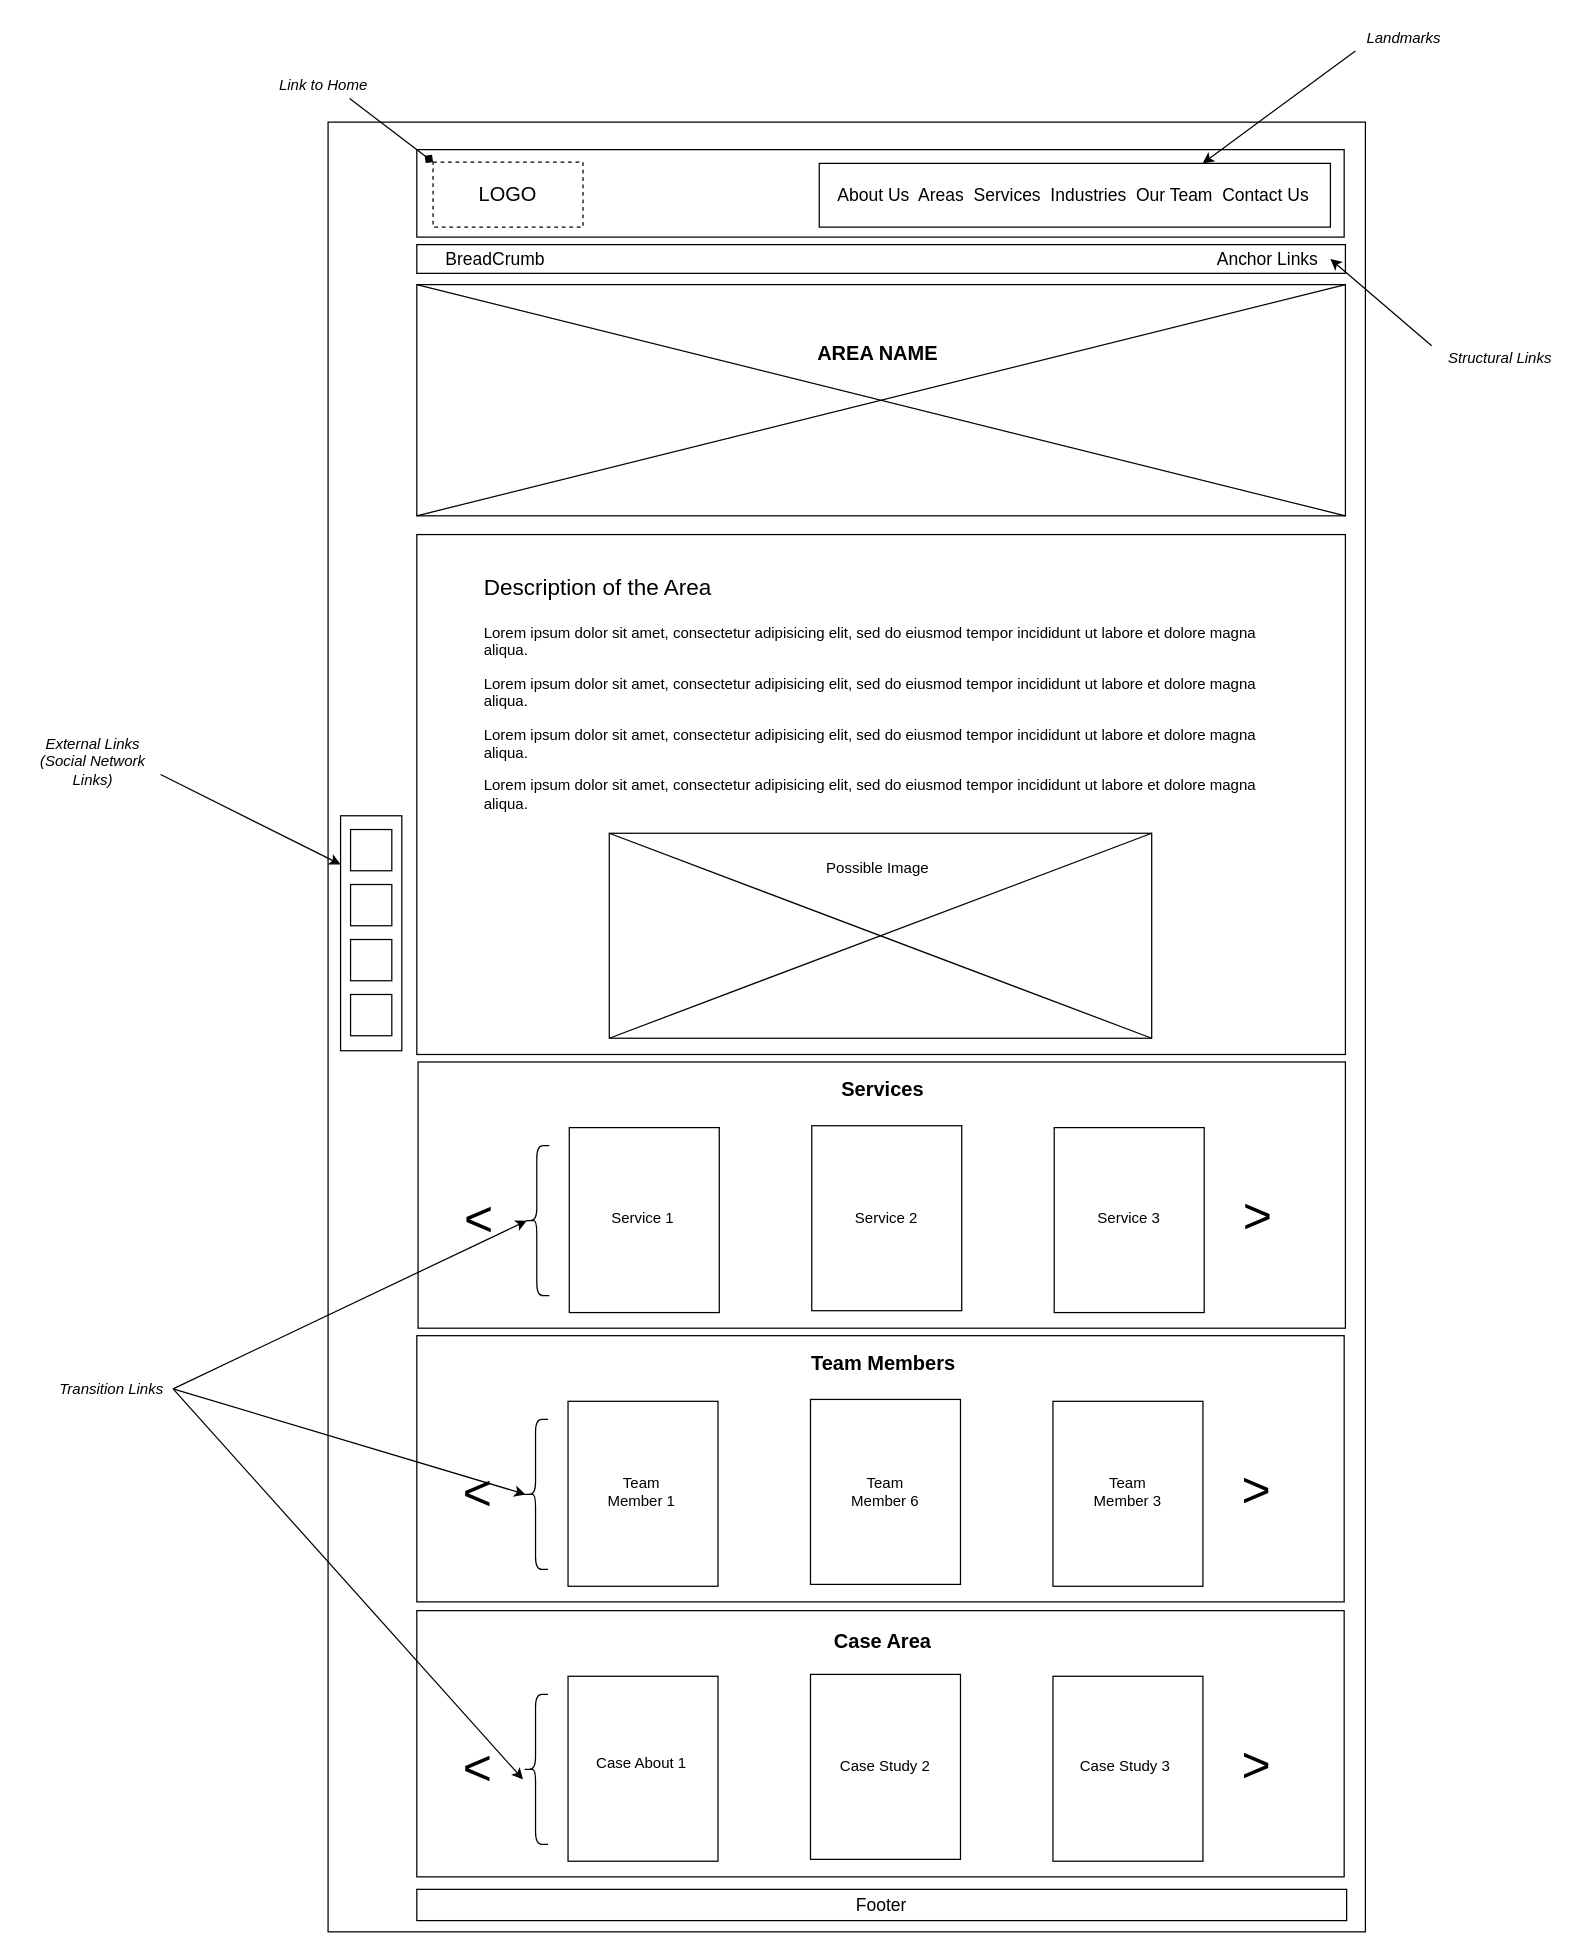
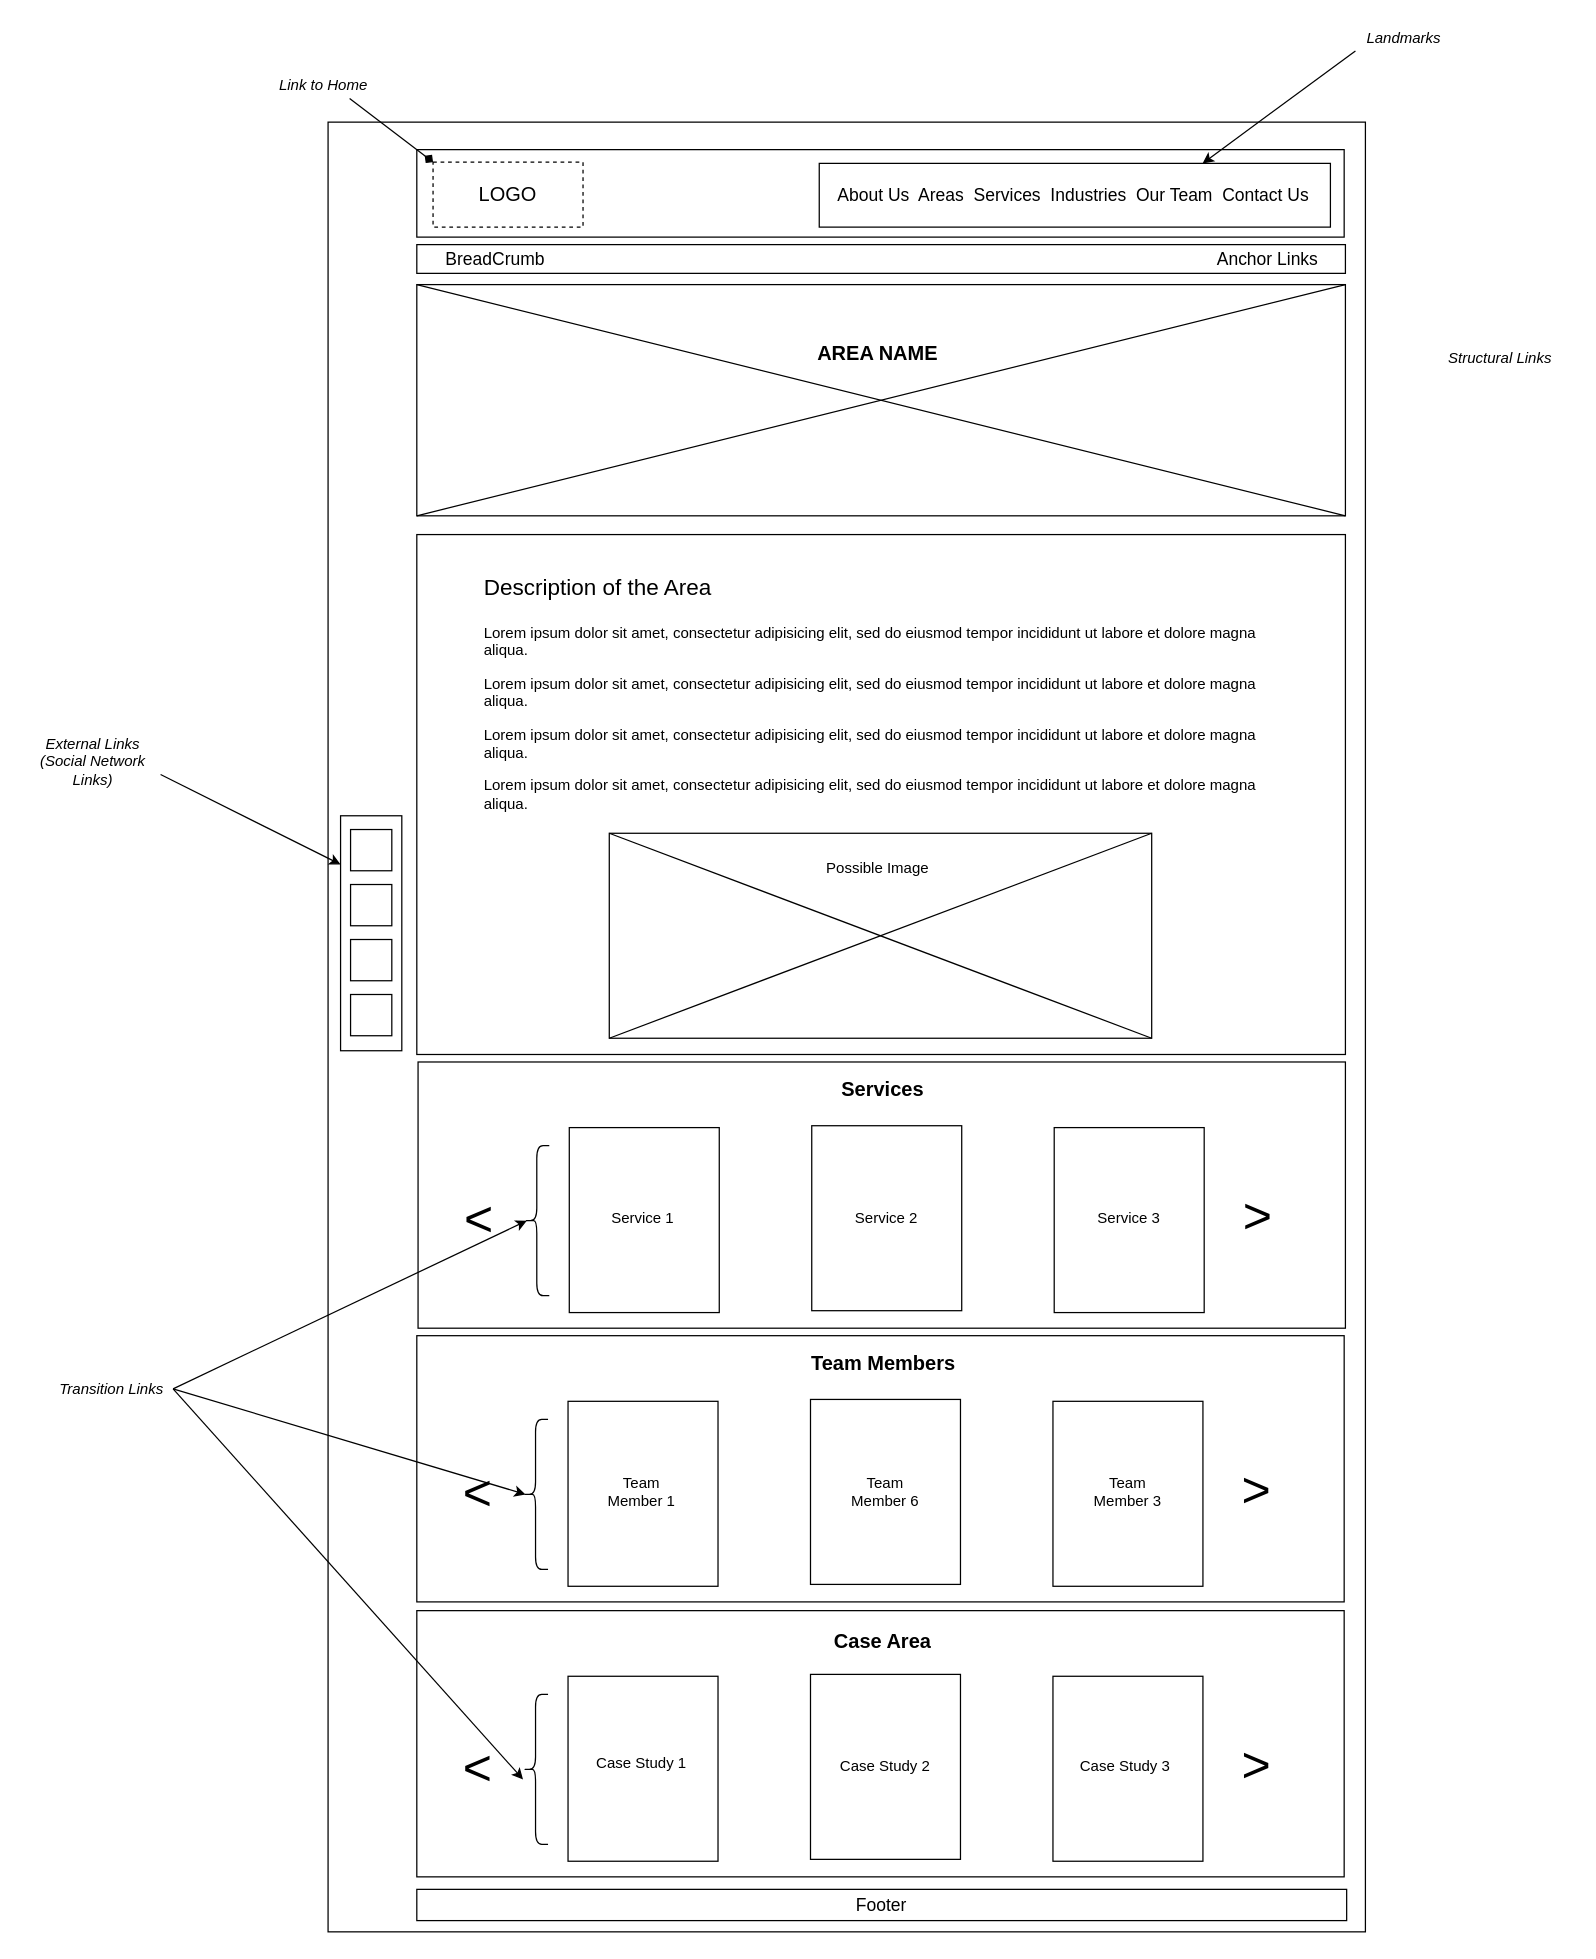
edge "Structural Links" -> "Anchor Links": removed
node "Case About 1": label "Case About 1" -> "Case Study 1"
